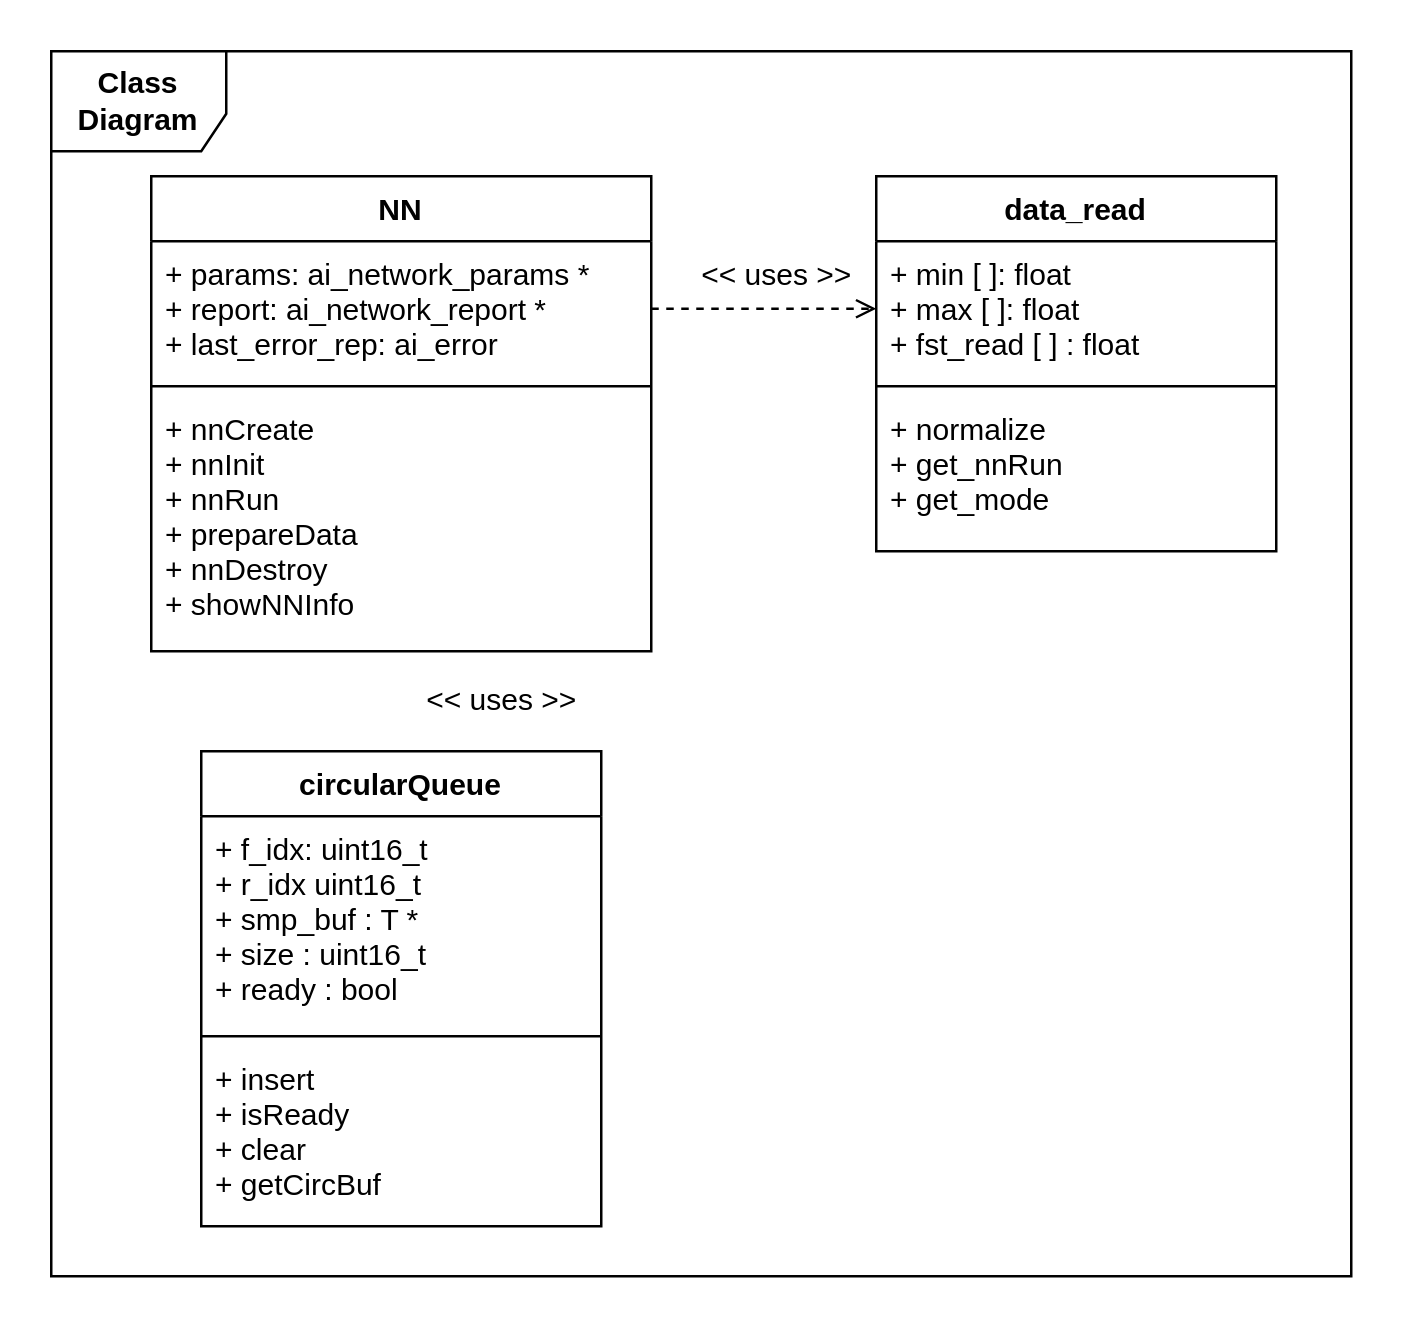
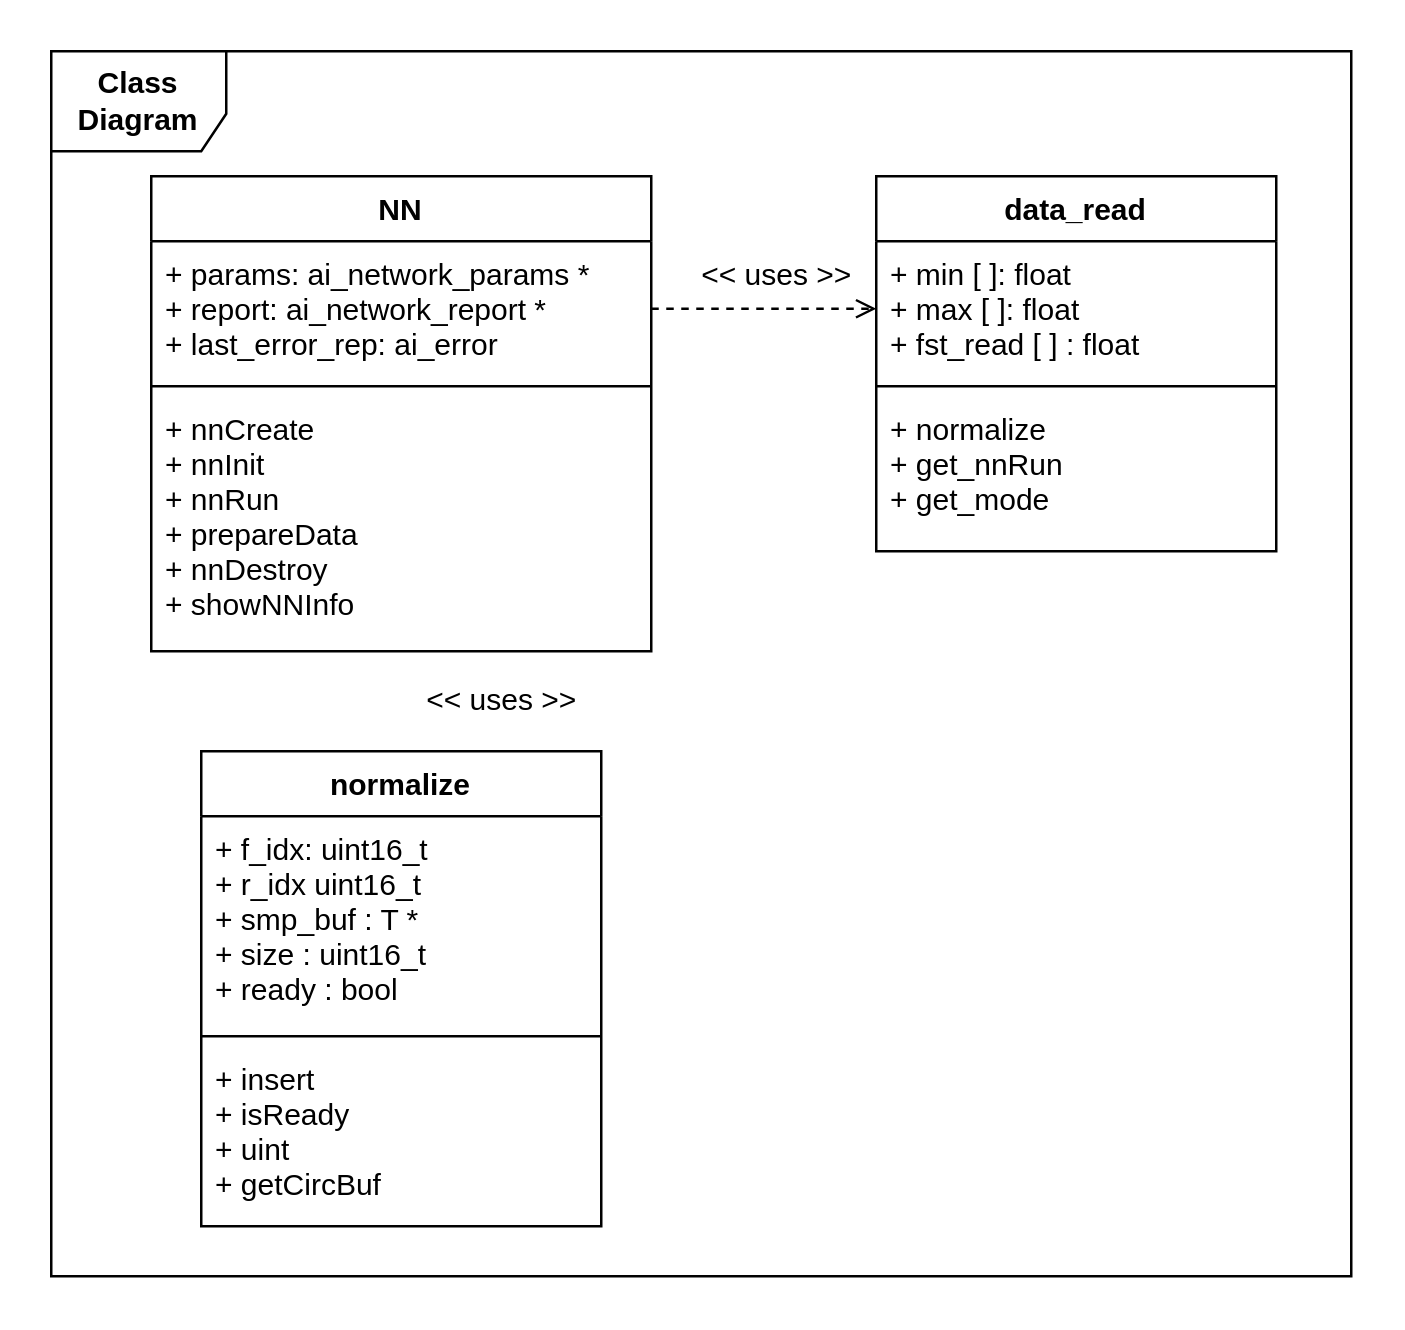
node "circularQueue": label "circularQueue" -> "normalize"
node "+ insert + isReady + clear + getCircBuf": label "+ insert + isReady + clear + getCircBuf" -> "+ insert + isReady + uint + getCircBuf"
